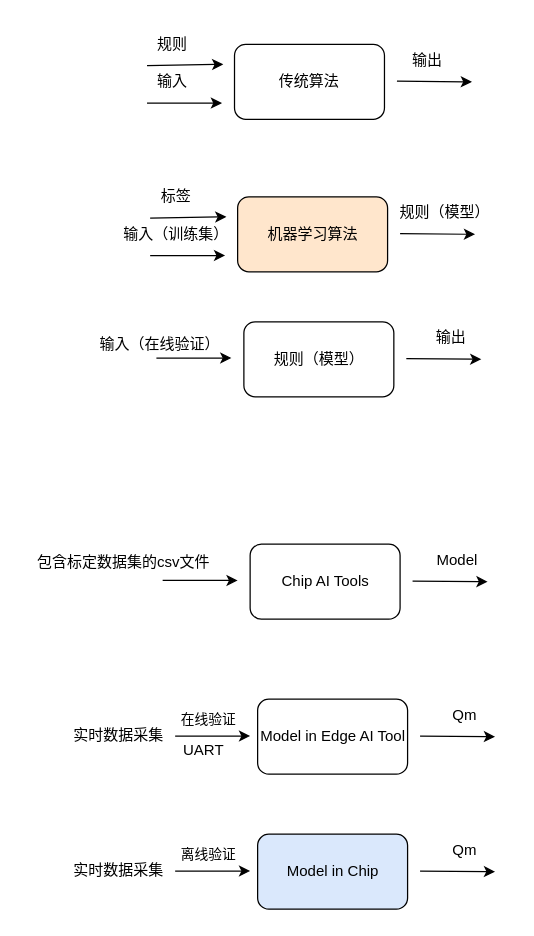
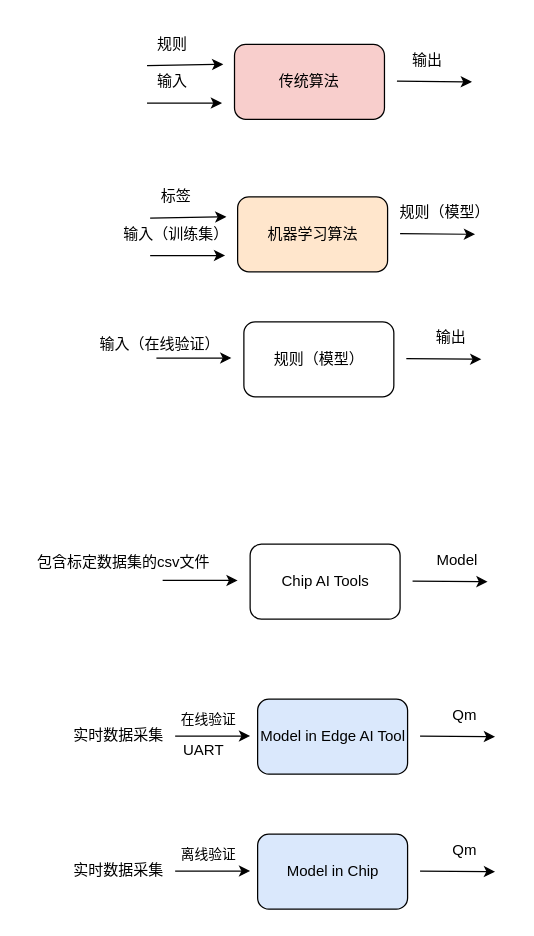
node "传统算法": fillcolor #ffffff -> #f8cecc
node "Model in Edge AI Tool": fillcolor #ffffff -> #dae8fc
